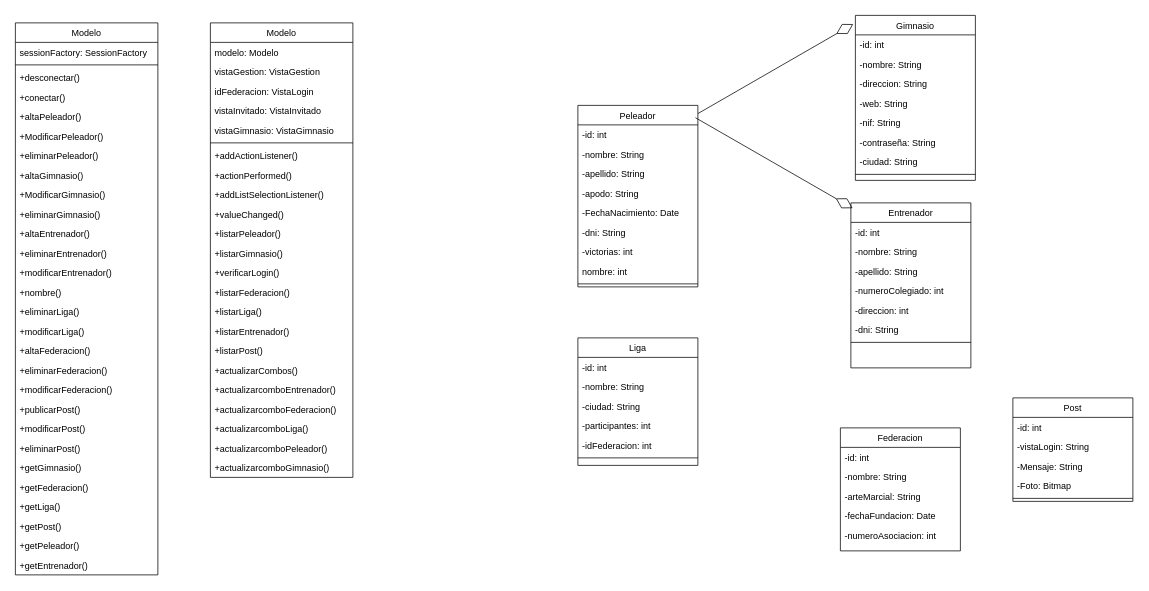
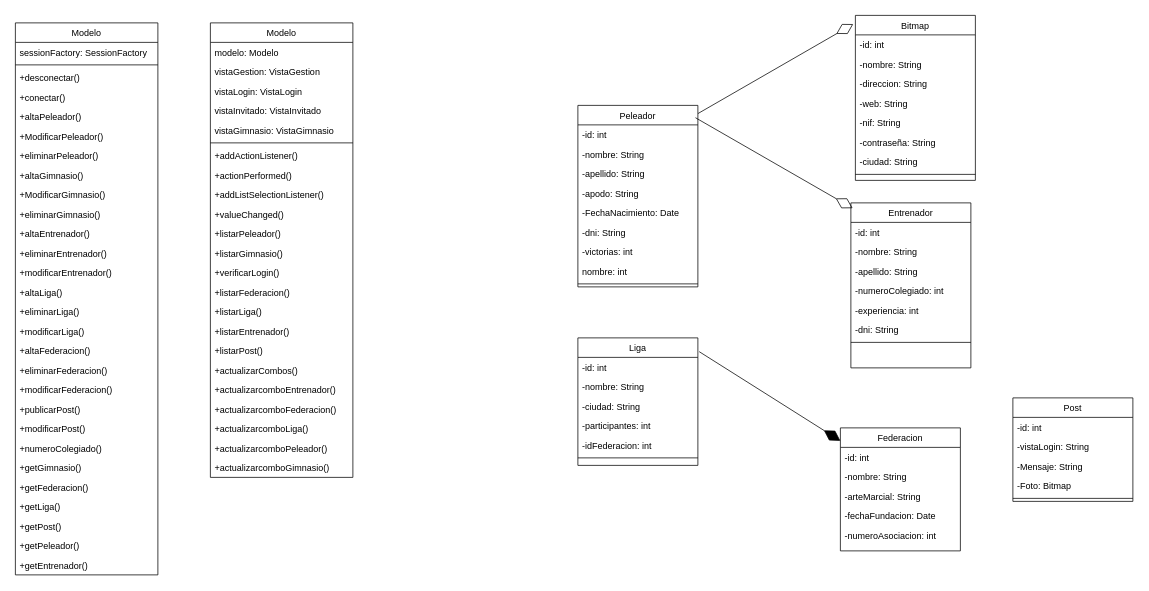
node "Gimnasio": label "Gimnasio" -> "Bitmap"
node "idFederacion: VistaLogin": label "idFederacion: VistaLogin" -> "vistaLogin: VistaLogin"
node "+nombre()": label "+nombre()" -> "+altaLiga()"
node "-direccion: int": label "-direccion: int" -> "-experiencia: int"
edge "Liga" -> "Federacion": added
node "+eliminarPost()": label "+eliminarPost()" -> "+numeroColegiado()"
